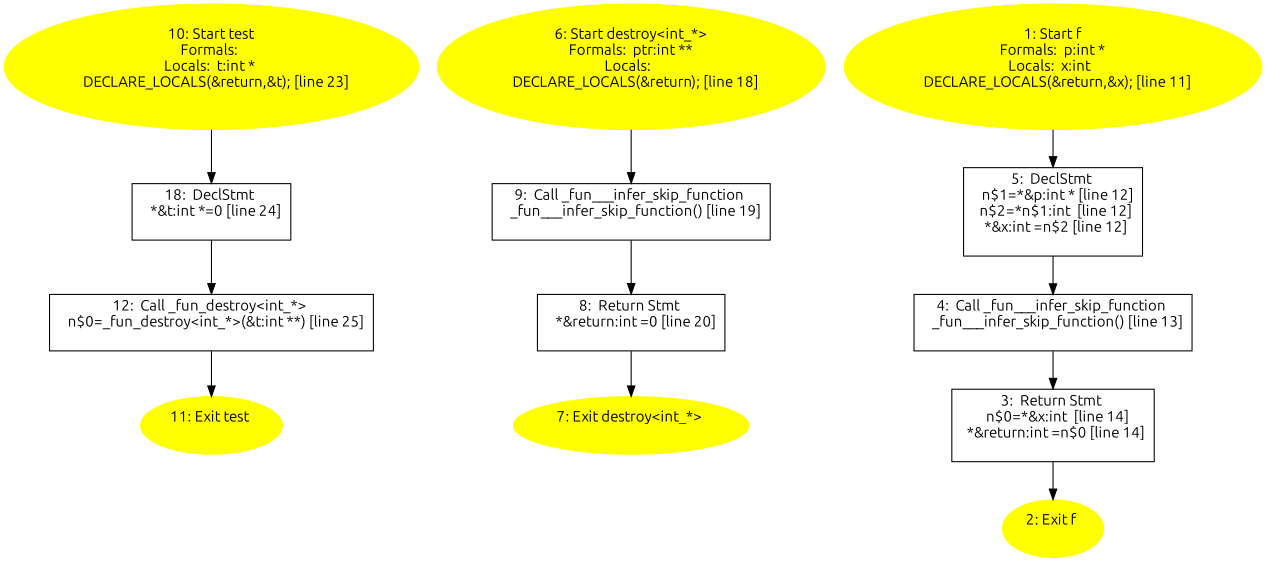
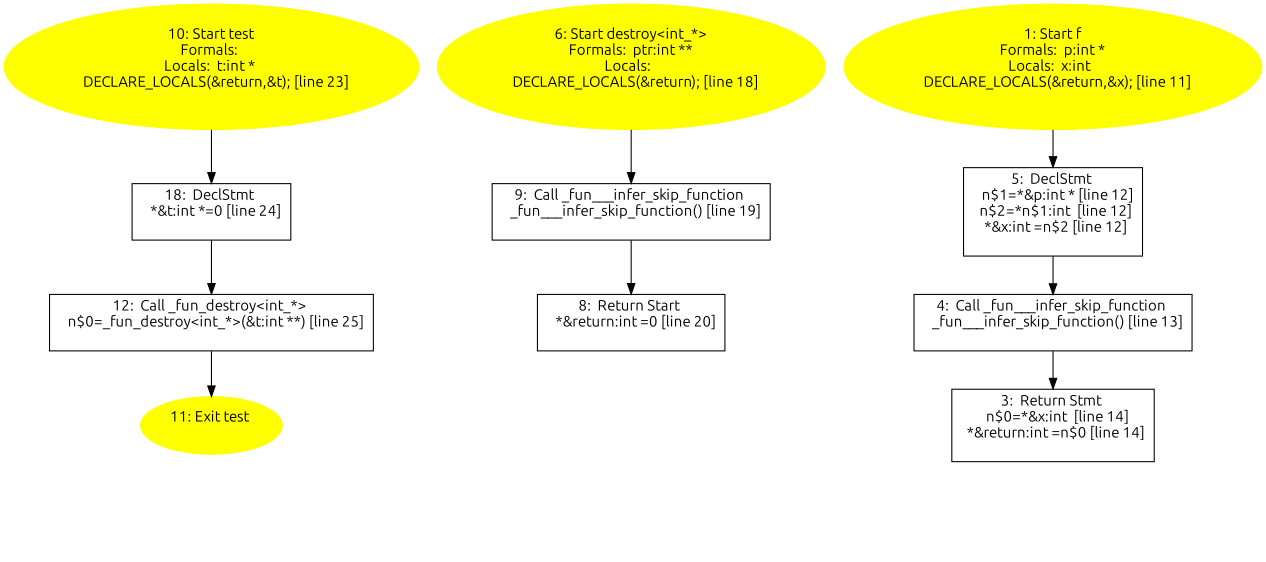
node "8:  Return Stmt *&return:int =0 [line 20]": label "8:  Return Stmt *&return:int =0 [line 20]" -> "8:  Return Start *&return:int =0 [line 20]"
node "7: Exit destroy<int_*>": removed
node "2: Exit f": removed
